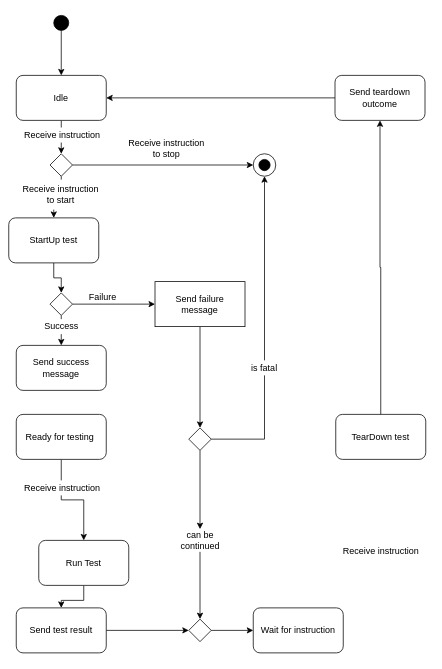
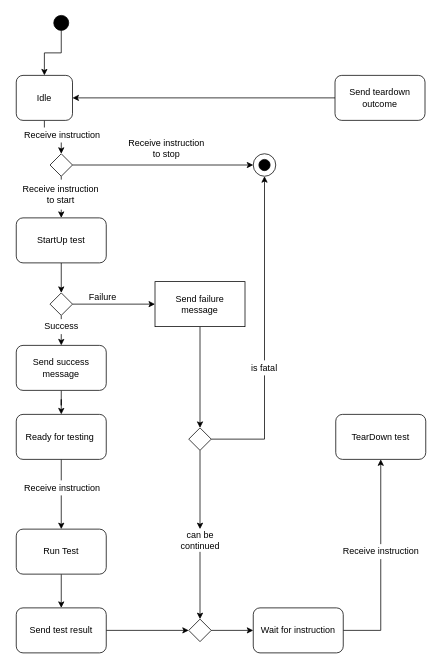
node "Idle": size 90x45 -> 56x45
node "StartUp test": moved (54, 240) -> (61, 240)
edge "TearDown test" -> "Send teardown outcome": removed
edge "Send success message" -> "Ready for testing": added
node "Run Test": moved (84, 563) -> (61, 552)
edge "Wait for instruction" -> "TearDown test": added
